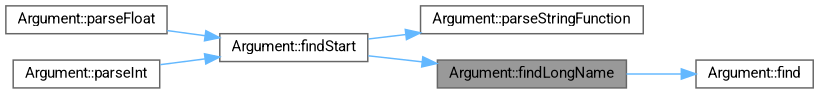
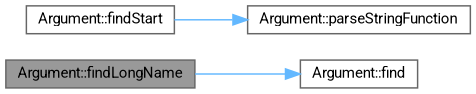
node "Argument::parseFloat": removed
edge "Argument::findStart" -> "Argument::findLongName": removed
node "Argument::parseInt": removed
